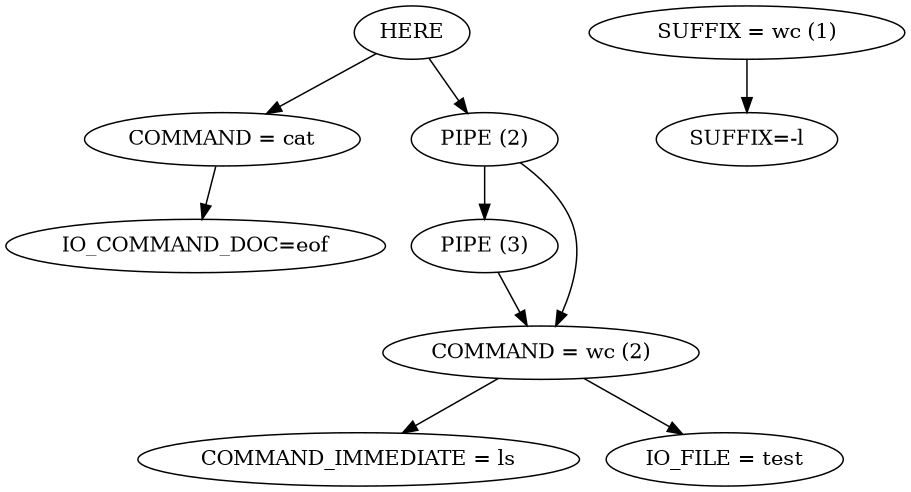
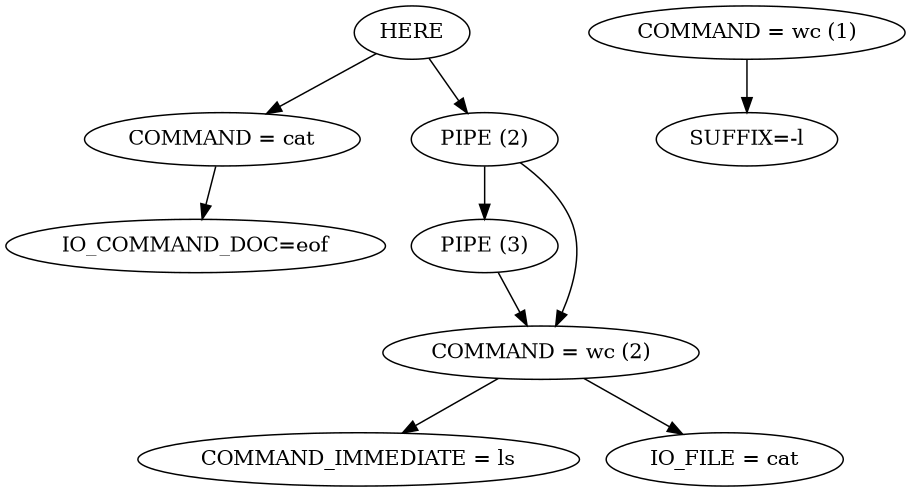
node "SUFFIX = wc (1)": label "SUFFIX = wc (1)" -> "COMMAND = wc (1)"
node "IO_FILE = test": label "IO_FILE = test" -> "IO_FILE = cat"
